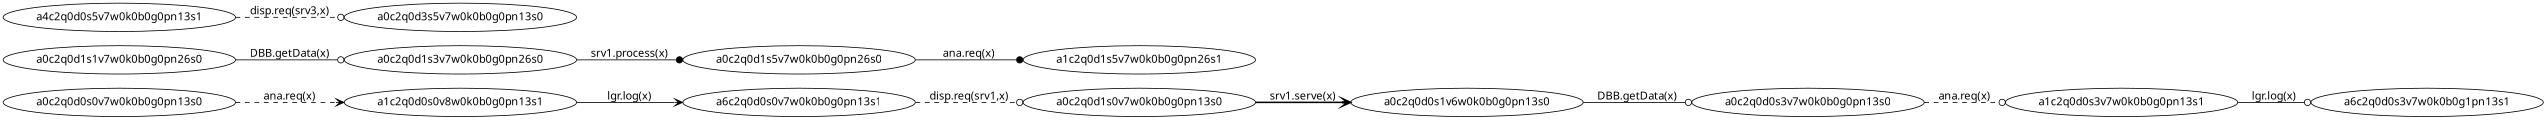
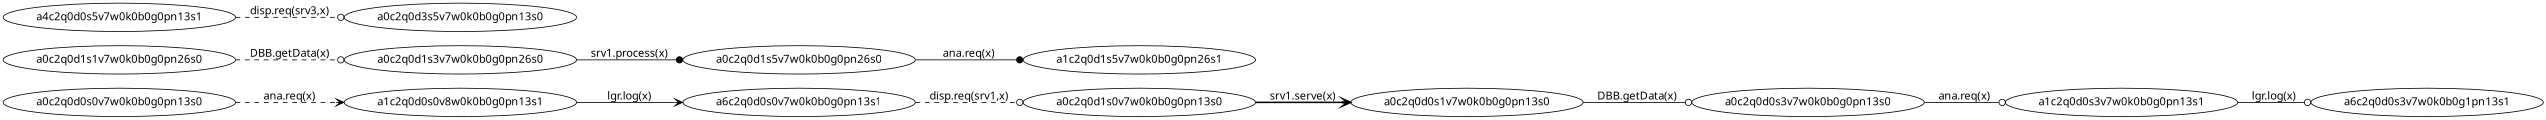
edge "a0c2q0d1s1v7w0k0b0g0pn26s0" -> "a0c2q0d1s3v7w0k0b0g0pn26s0": style solid -> dashed
node "a0c2q0d0s1v6w0k0b0g0pn13s0": label "a0c2q0d0s1v6w0k0b0g0pn13s0" -> "a0c2q0d0s1v7w0k0b0g0pn13s0"
edge "a0c2q0d0s3v7w0k0b0g0pn13s0" -> "a1c2q0d0s3v7w0k0b0g0pn13s1": style dashed -> solid
